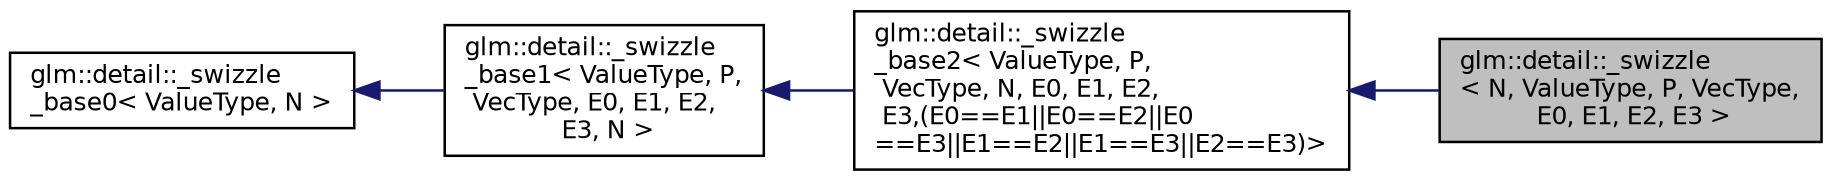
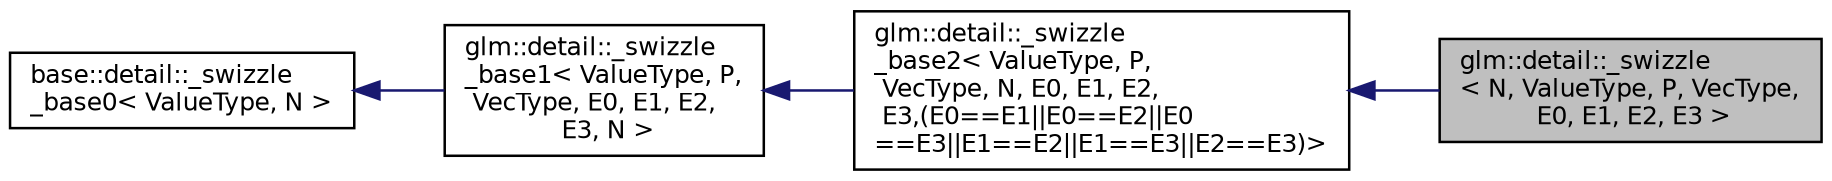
node "glm::detail::_swizzle _base0< ValueType, N >": label "glm::detail::_swizzle _base0< ValueType, N >" -> "base::detail::_swizzle _base0< ValueType, N >"
